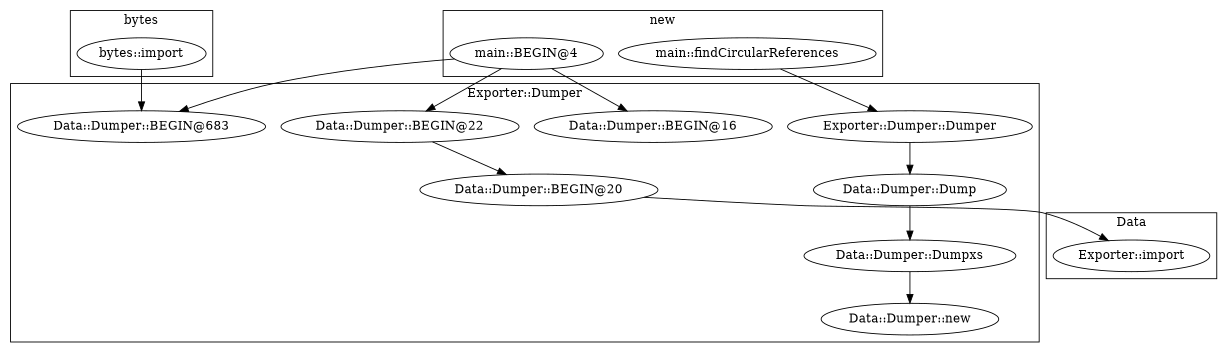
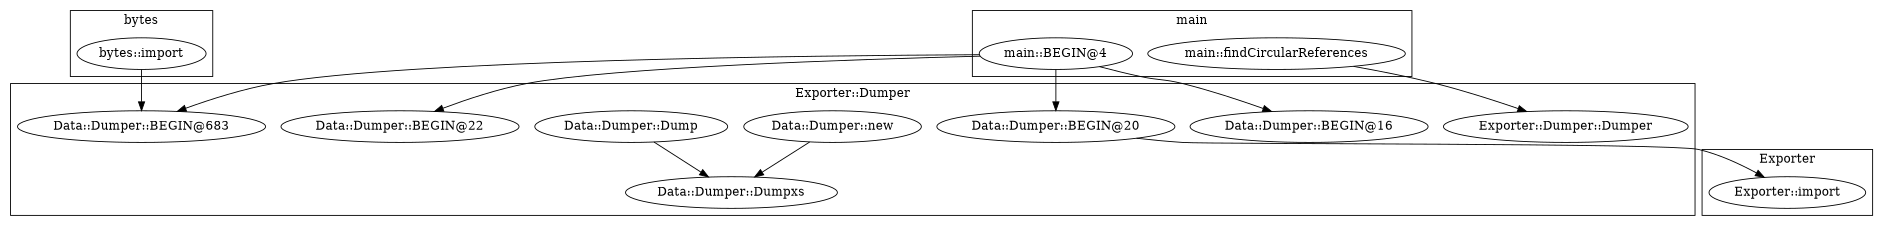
cluster "new": label "new" -> "main"
edge "Exporter::Dumper::Dumper" -> "Data::Dumper::Dump": removed
edge "Data::Dumper::BEGIN@22" -> "Data::Dumper::BEGIN@20": now "main::BEGIN@4" -> "Data::Dumper::BEGIN@20"
cluster "Data": label "Data" -> "Exporter"
edge "Data::Dumper::Dumpxs" -> "Data::Dumper::new": reversed
